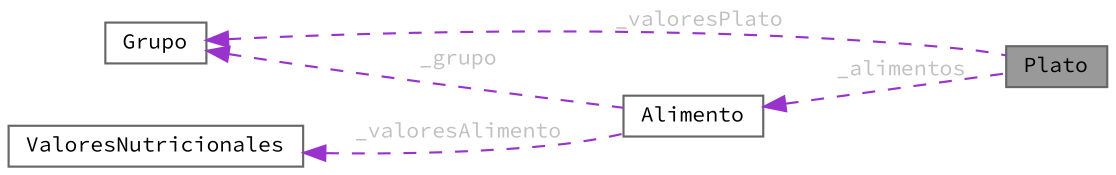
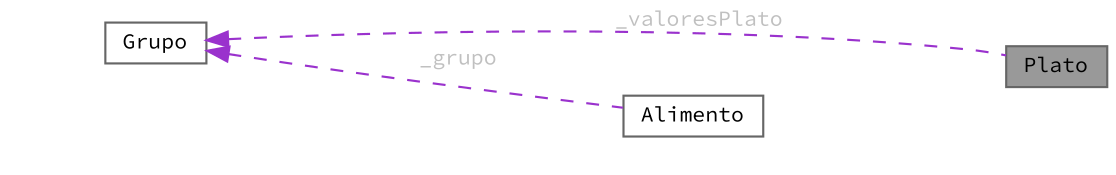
edge "Plato" -> "Alimento": removed, label "_alimentos"
node "ValoresNutricionales": removed
